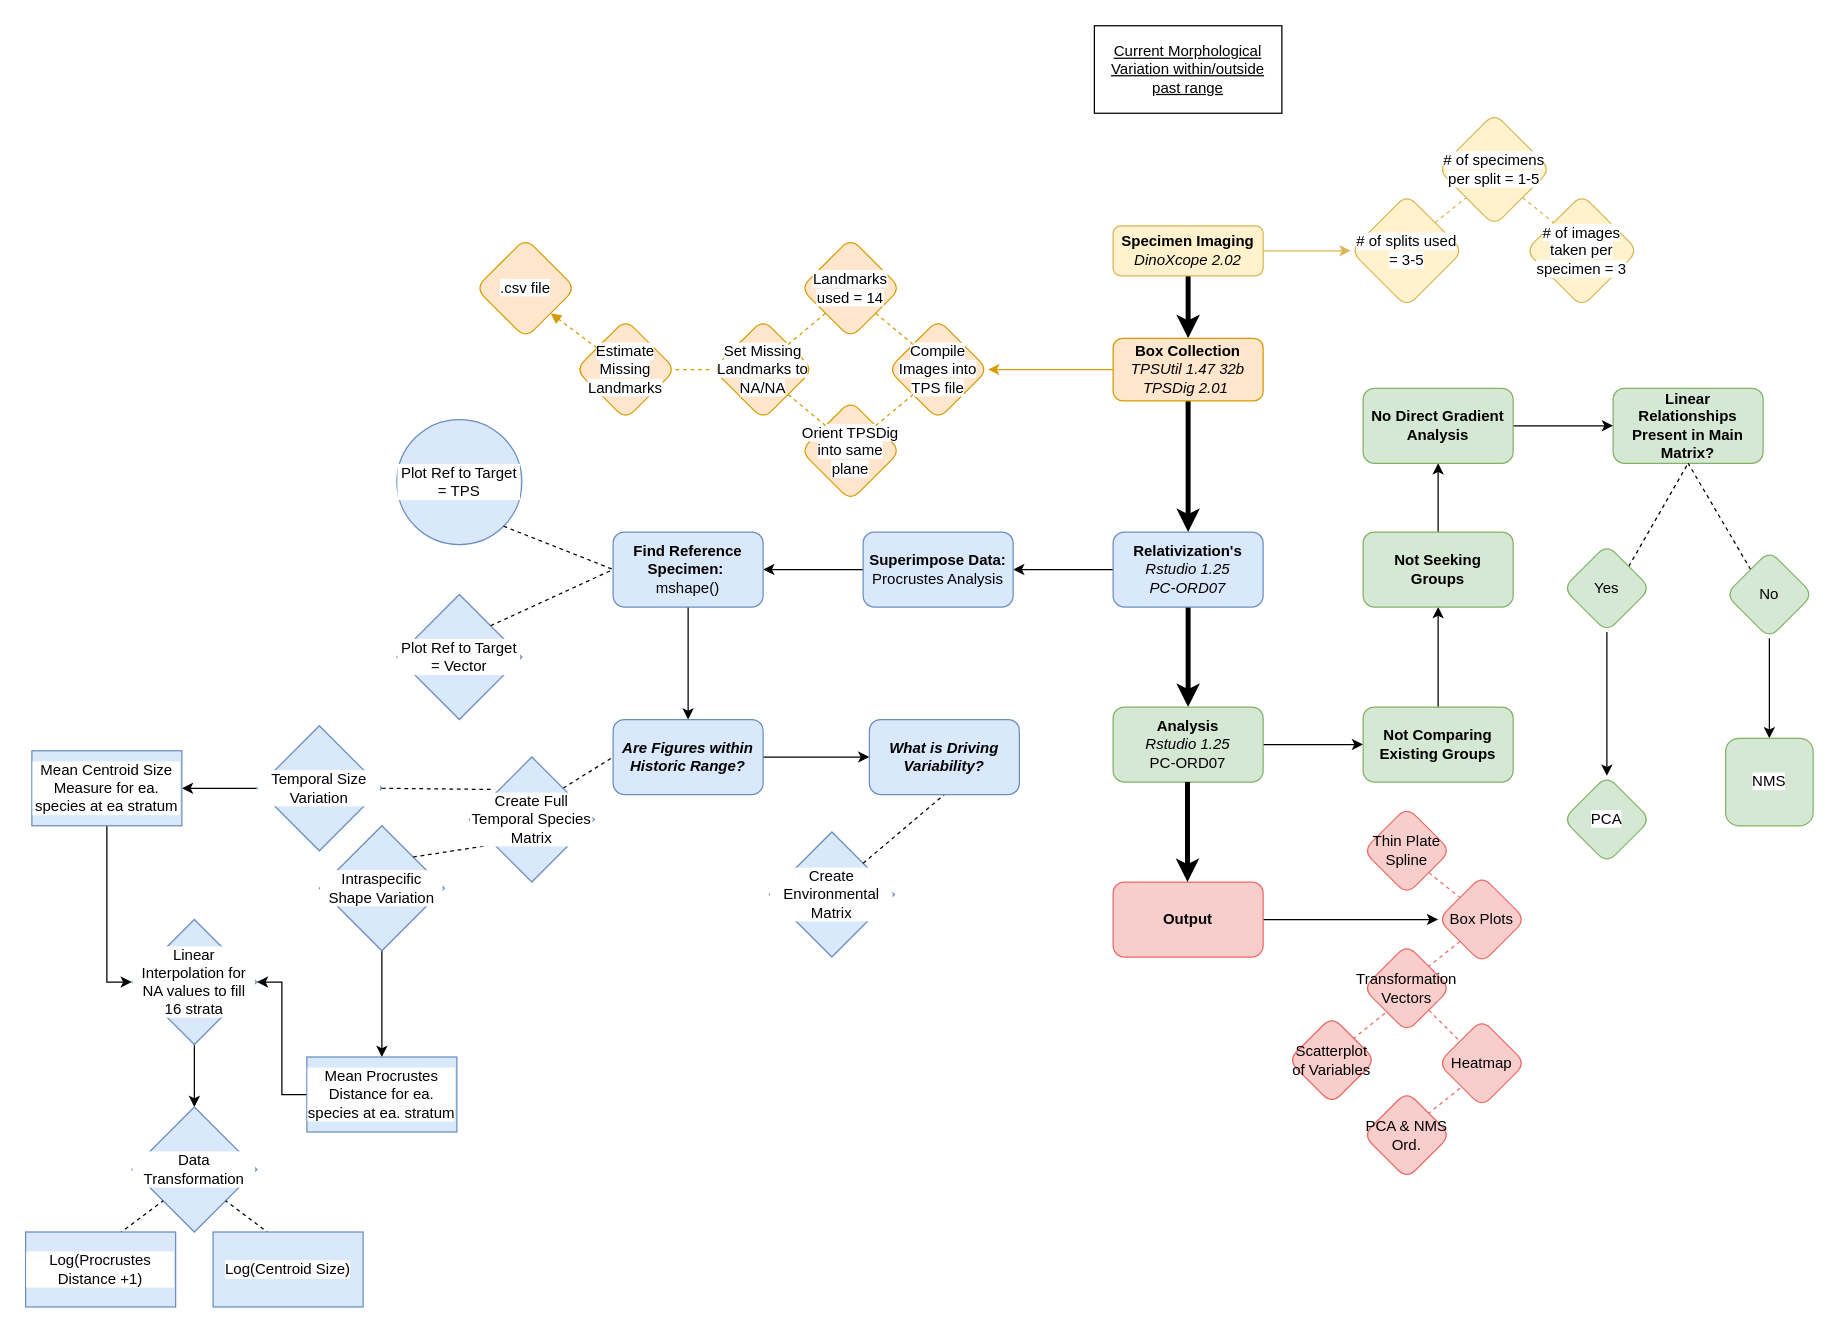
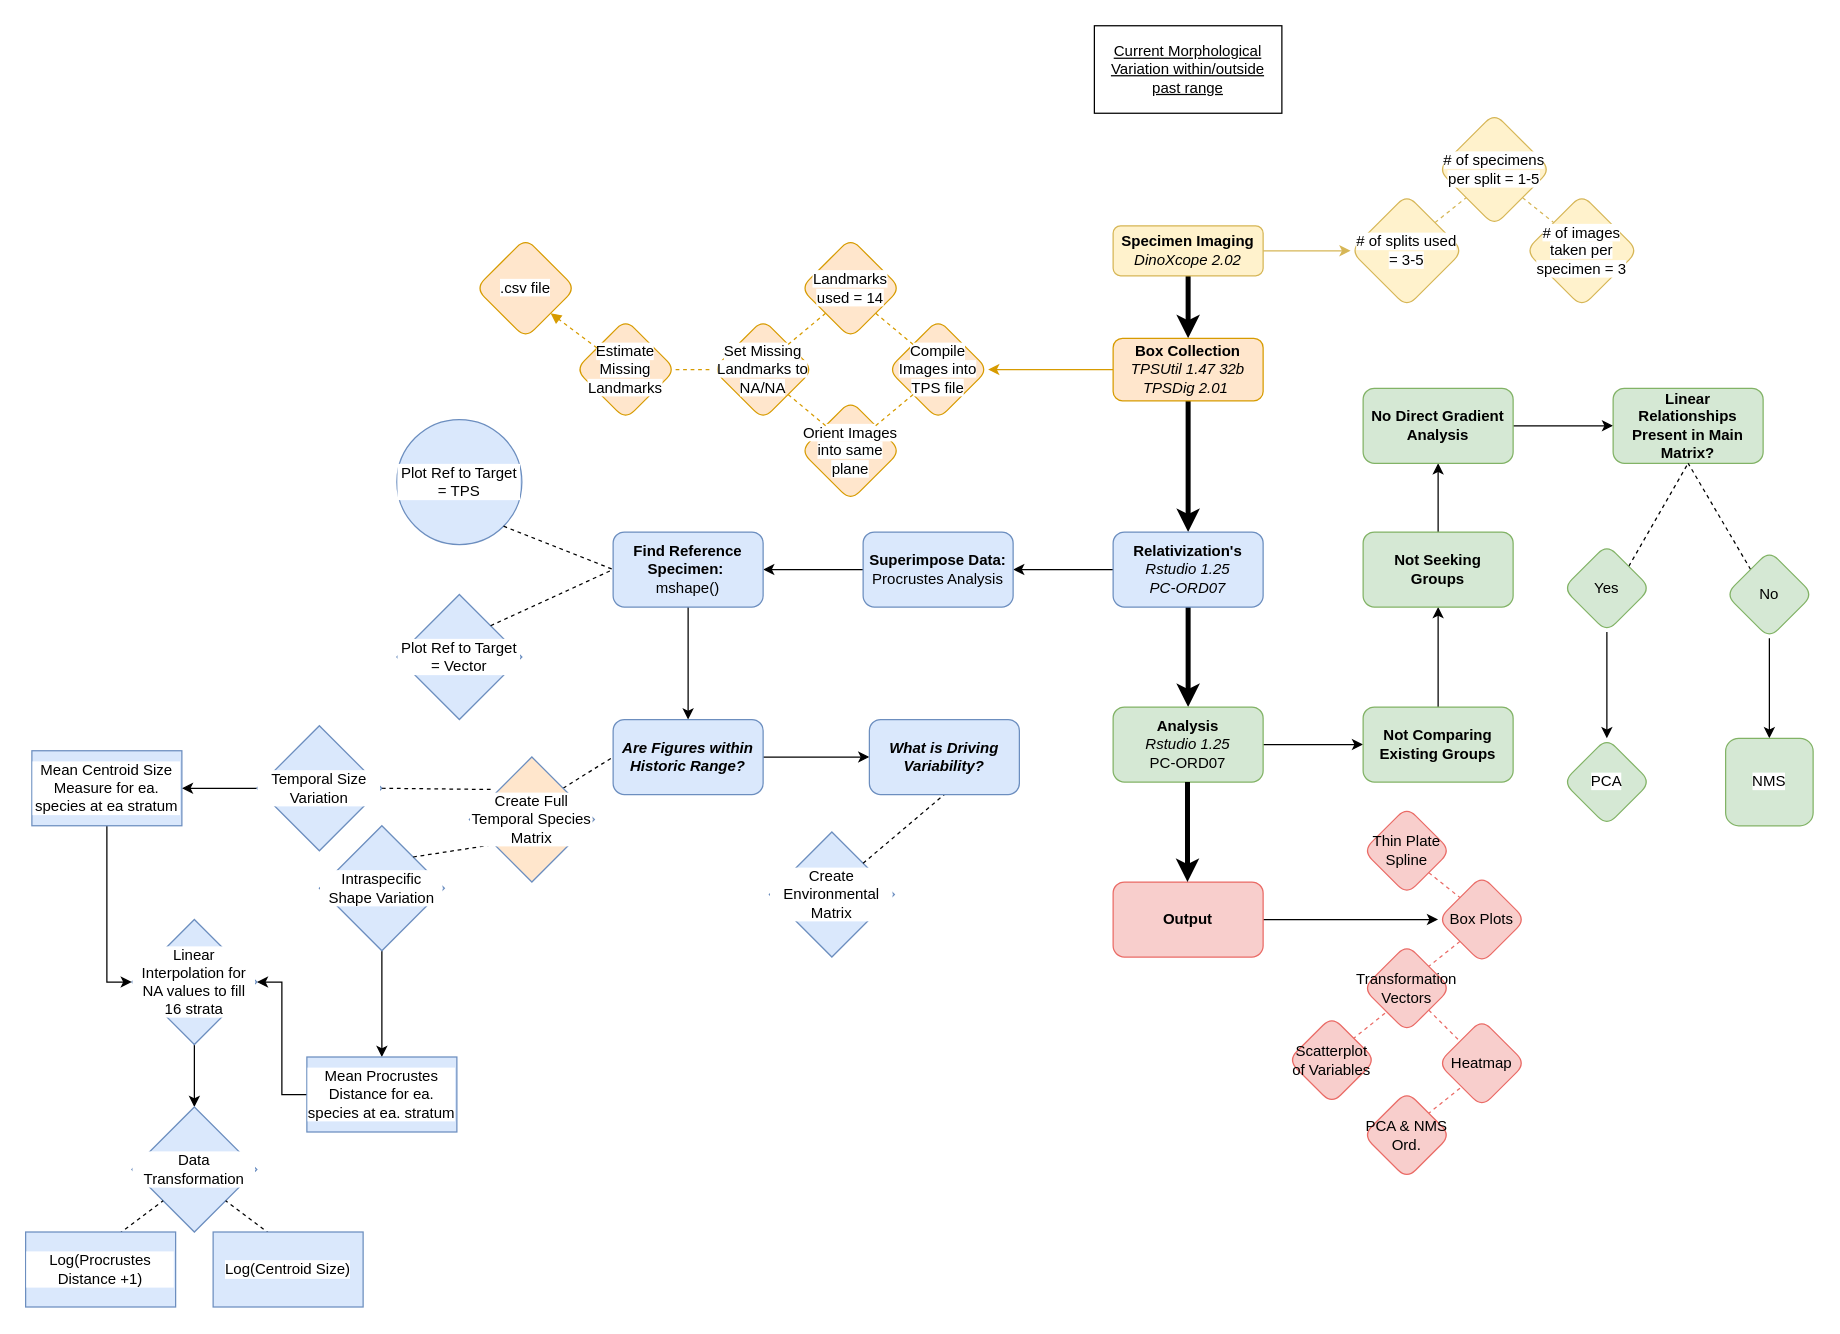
node "Orient TPSDig into same plane": label "Orient TPSDig into same plane" -> "Orient Images into same plane"
node "Create Full Temporal Species Matrix": fillcolor #dae8fc -> #ffe6cc
node "PCA": moved (1607, 819) -> (1607, 782)
